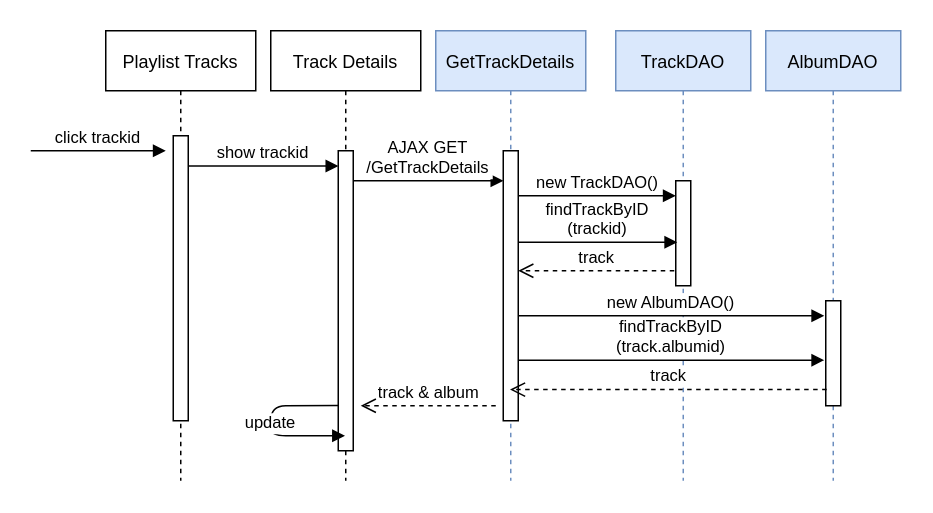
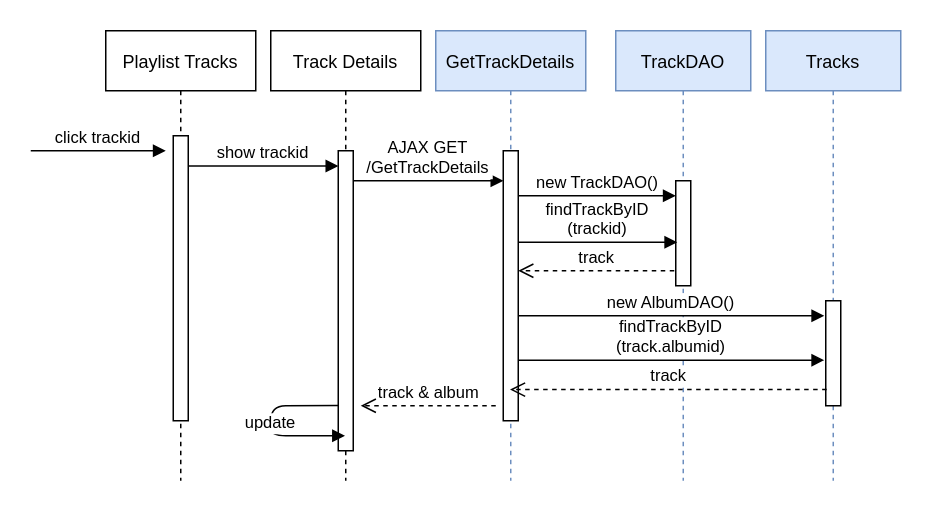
node "AlbumDAO": label "AlbumDAO" -> "Tracks"
